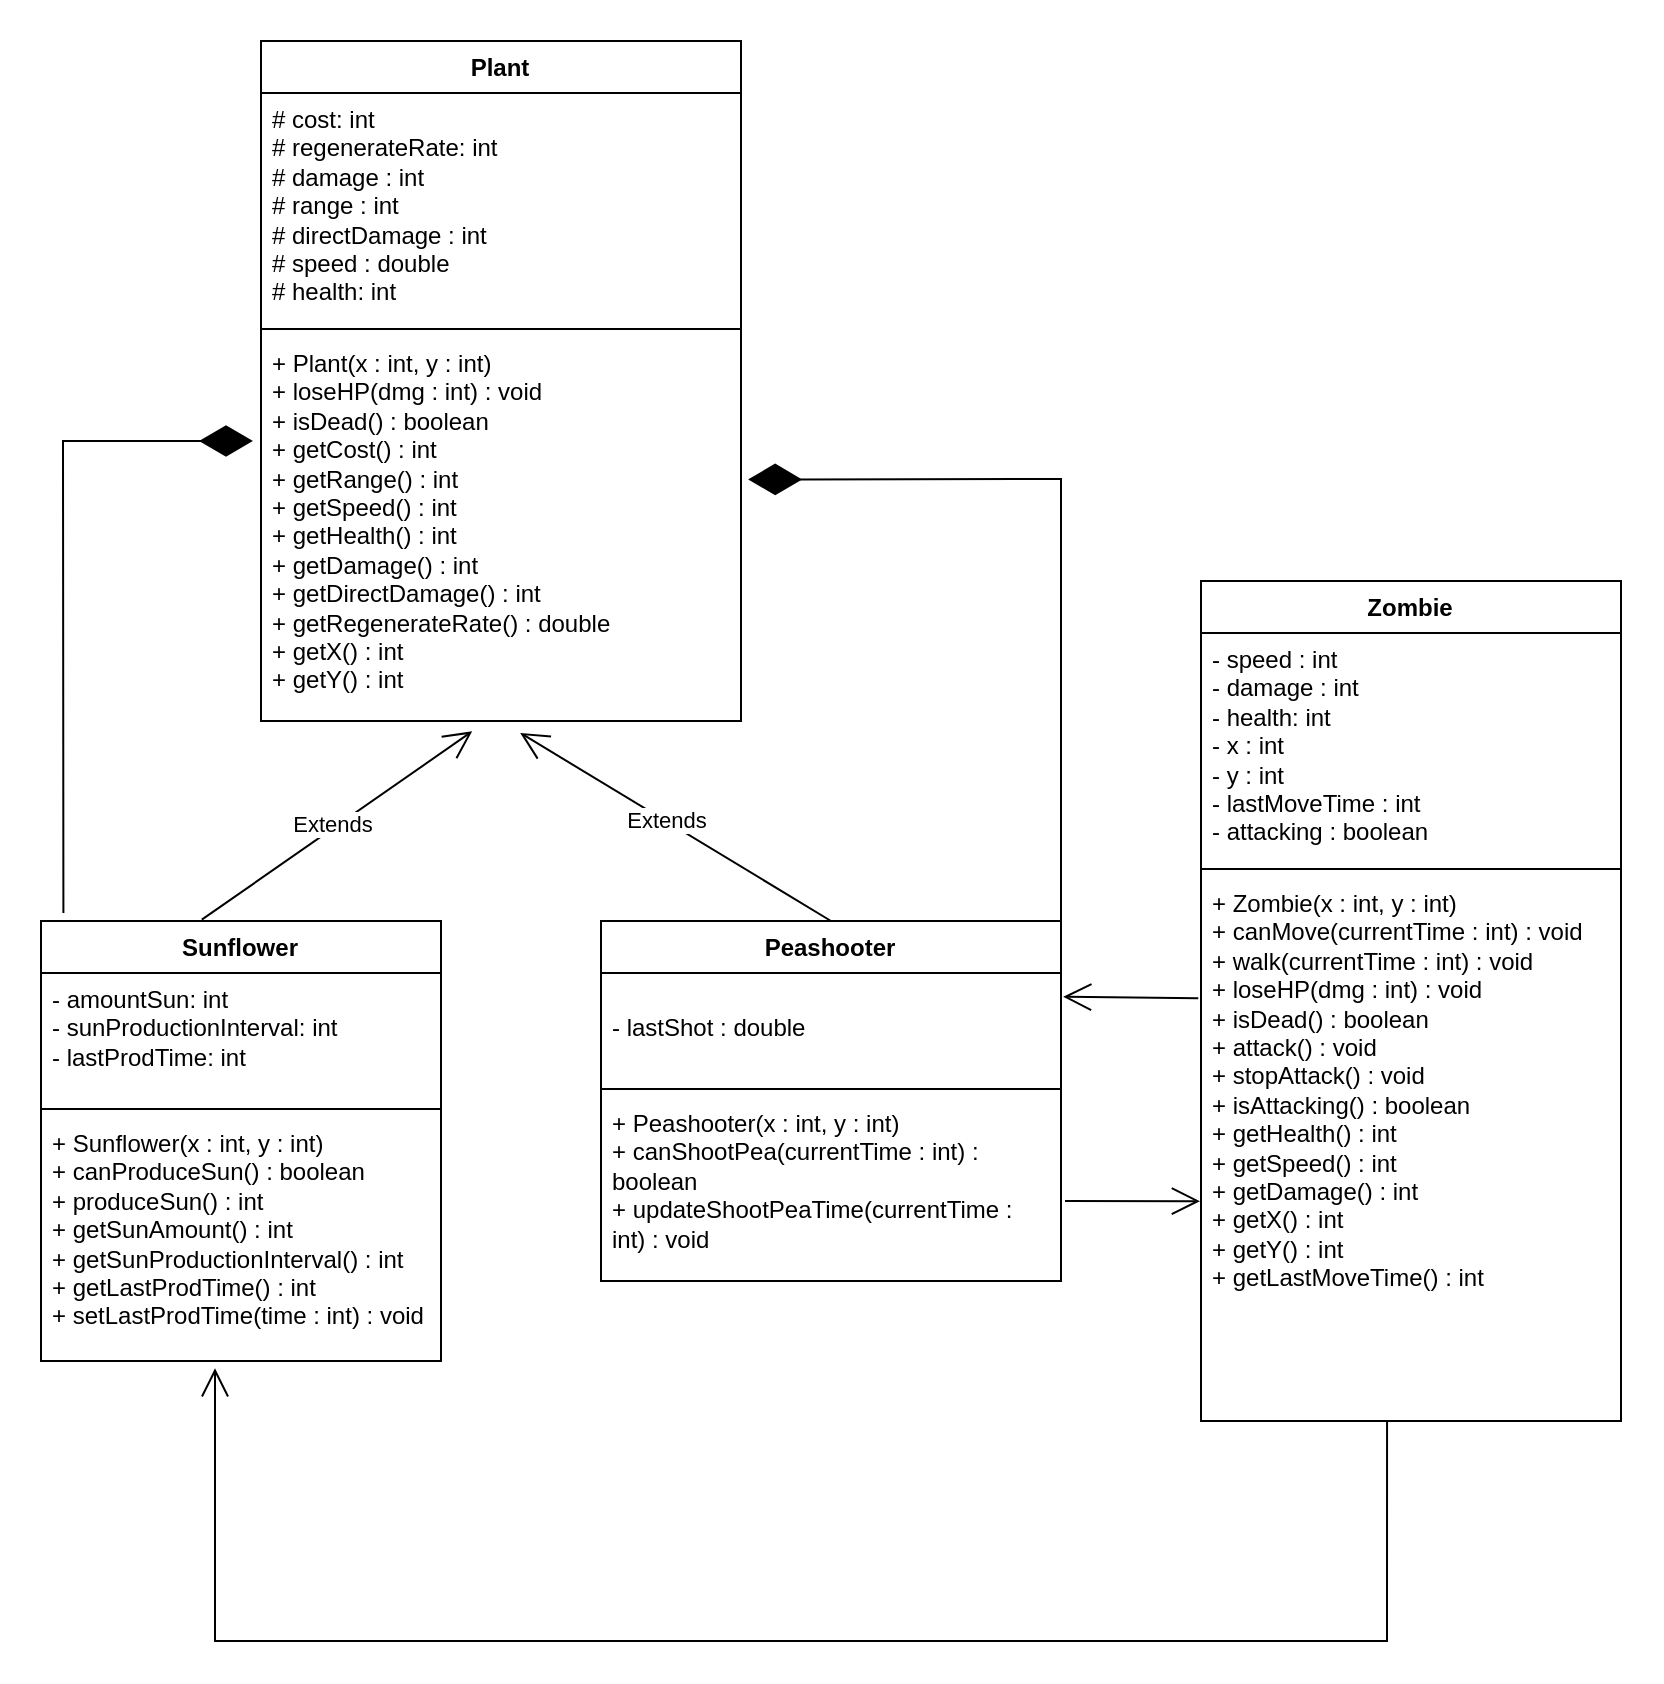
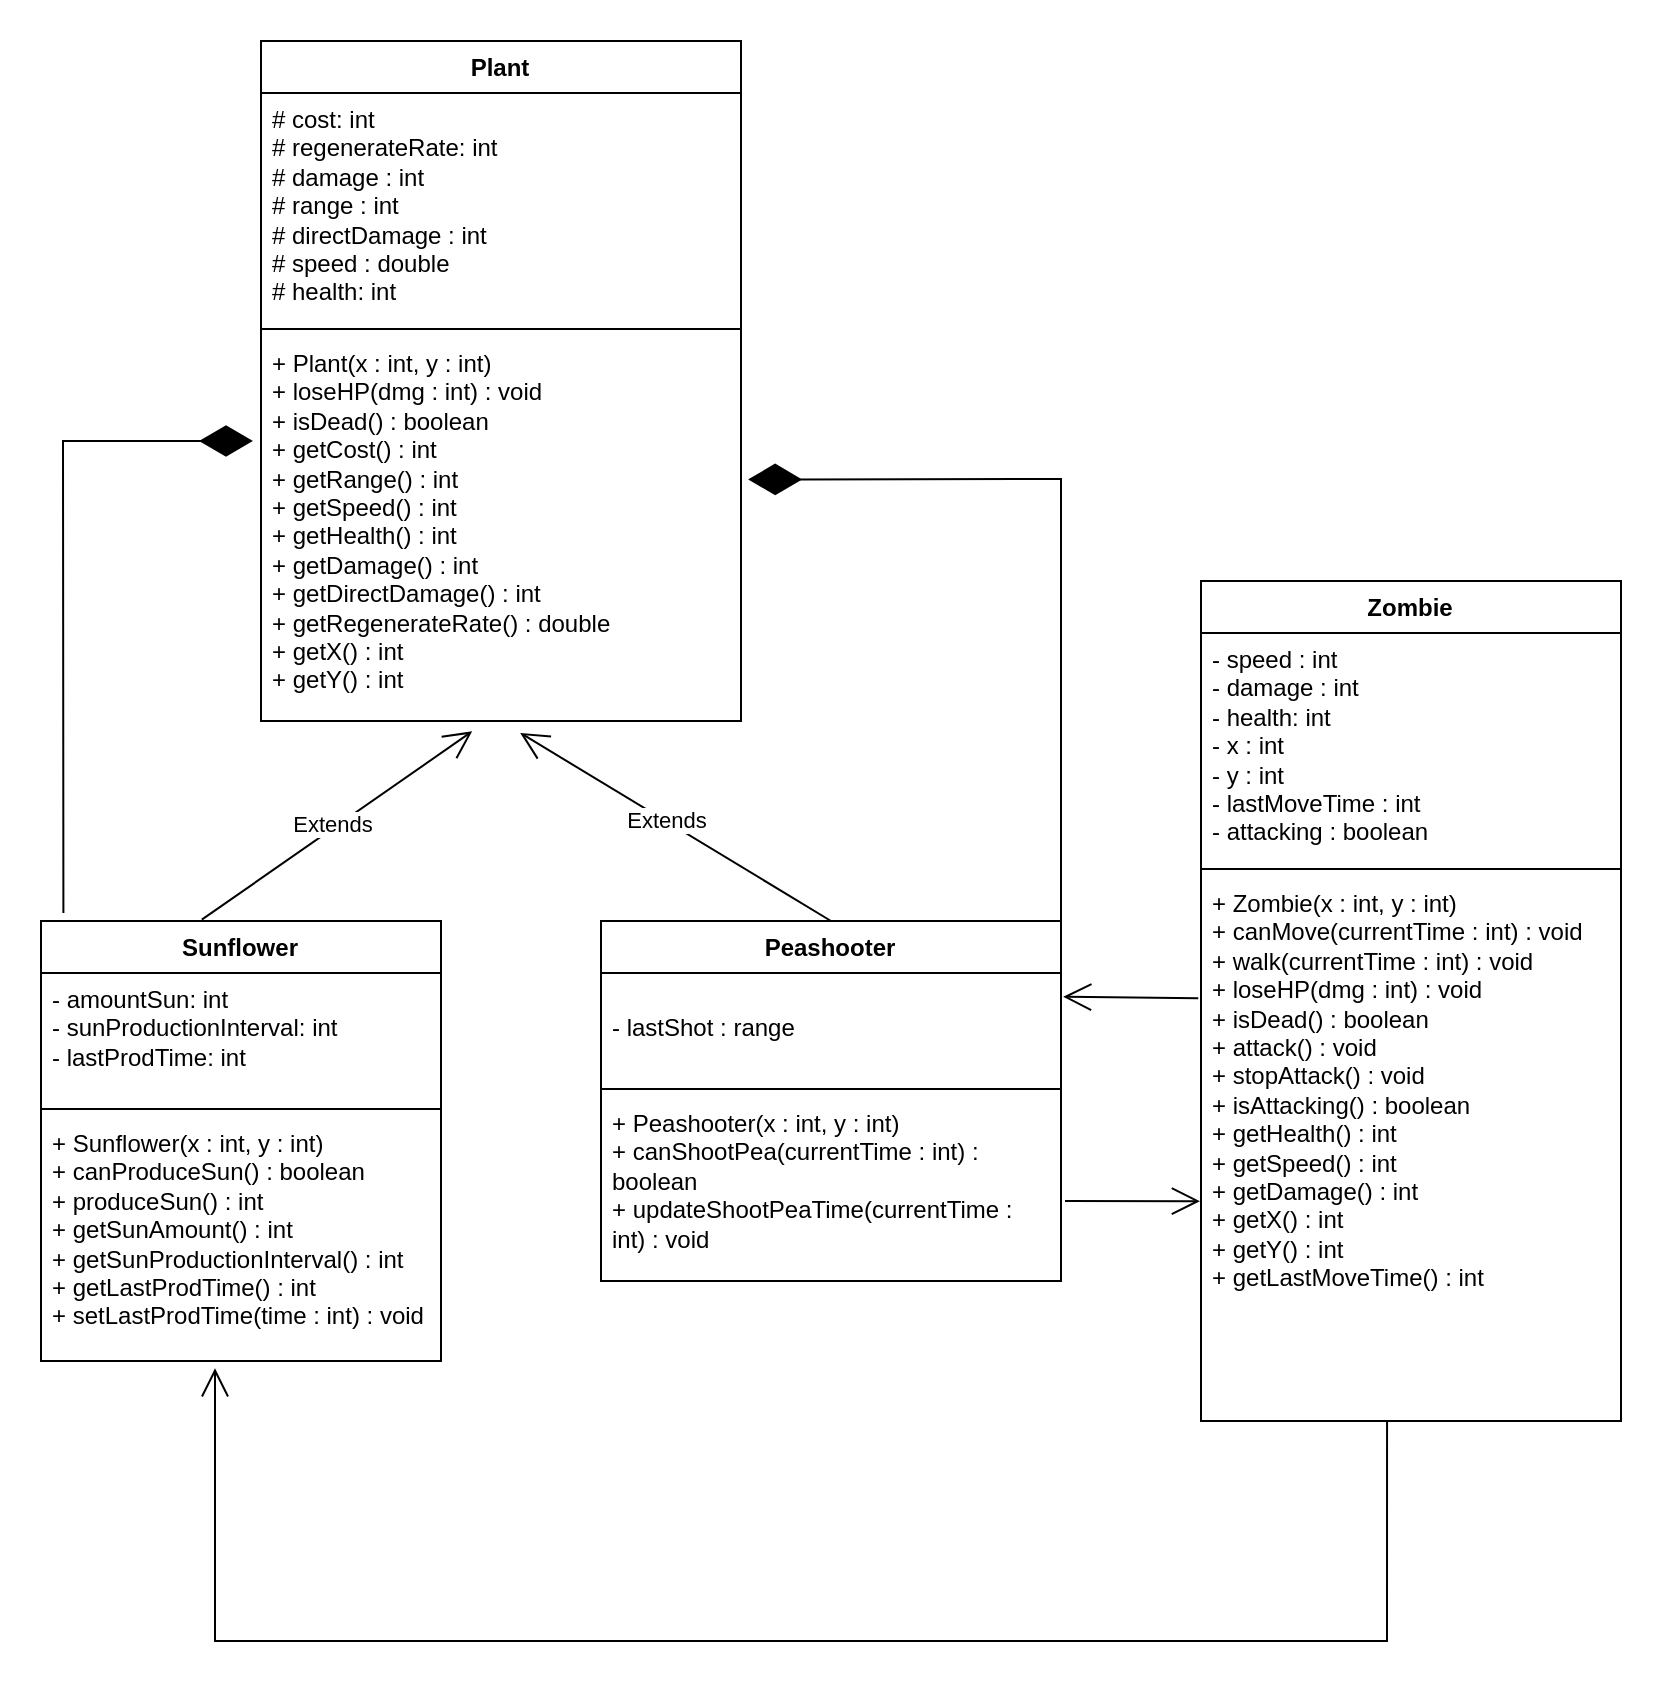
node "- lastShot : double": label "- lastShot : double" -> "- lastShot : range"
